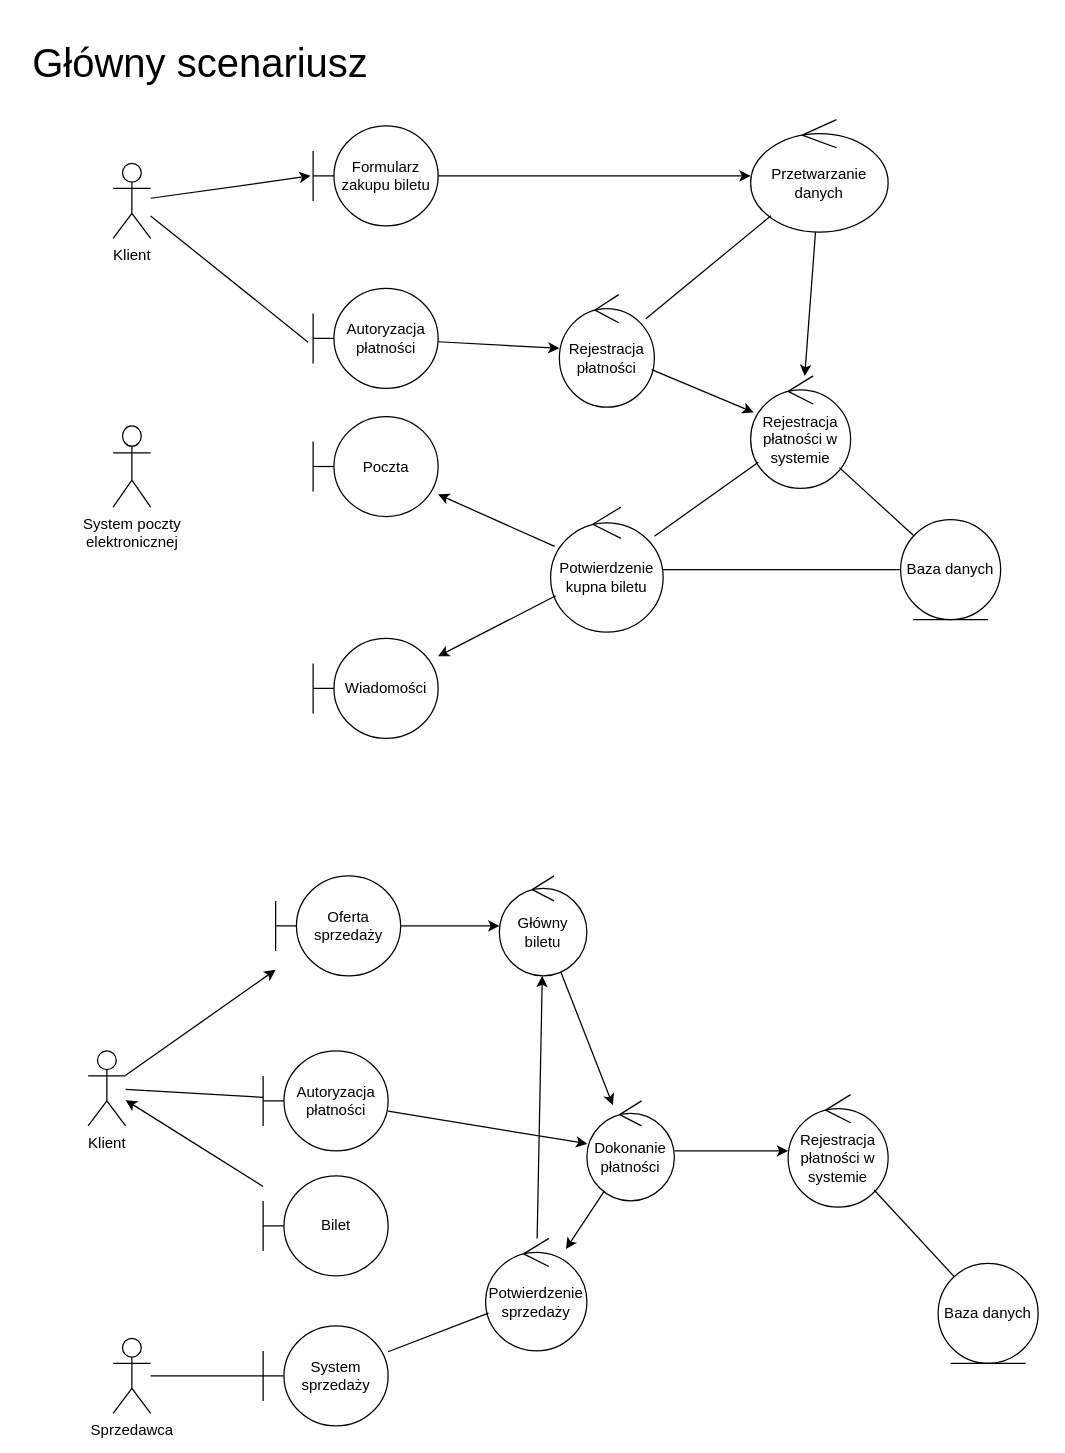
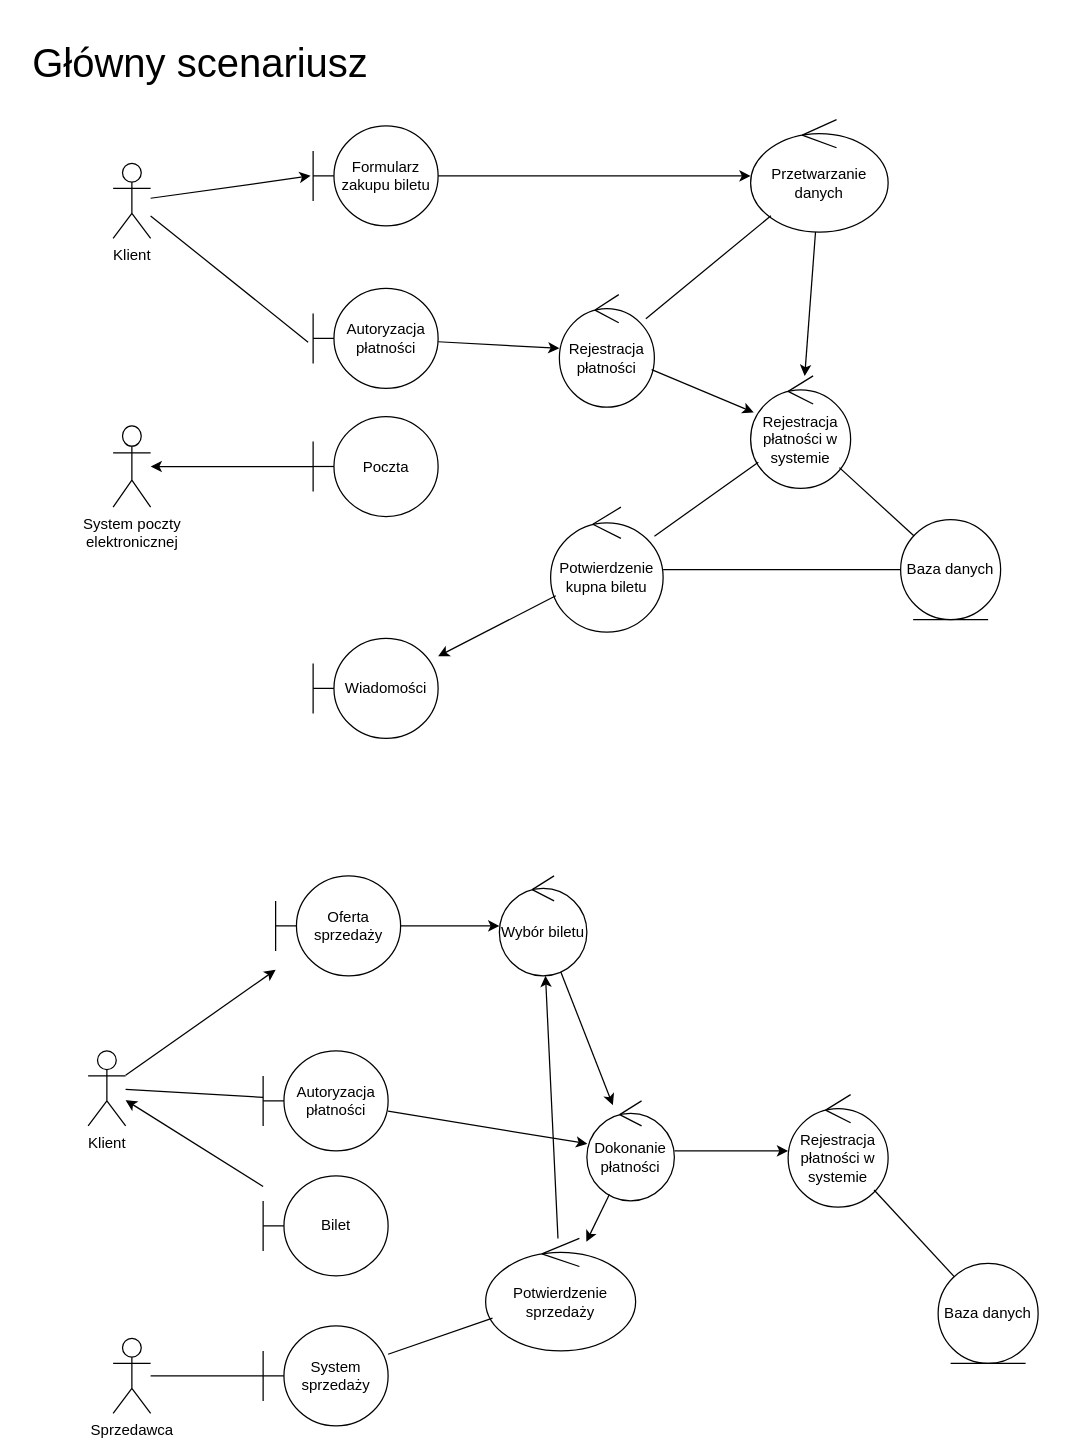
edge "Poczta" -> "System poczty elektronicznej": added
edge "Potwierdzenie kupna biletu" -> "Poczta": removed
node "Główny biletu": label "Główny biletu" -> "Wybór biletu"
node "Potwierdzenie sprzedaży": size 101x113 -> 150x113
